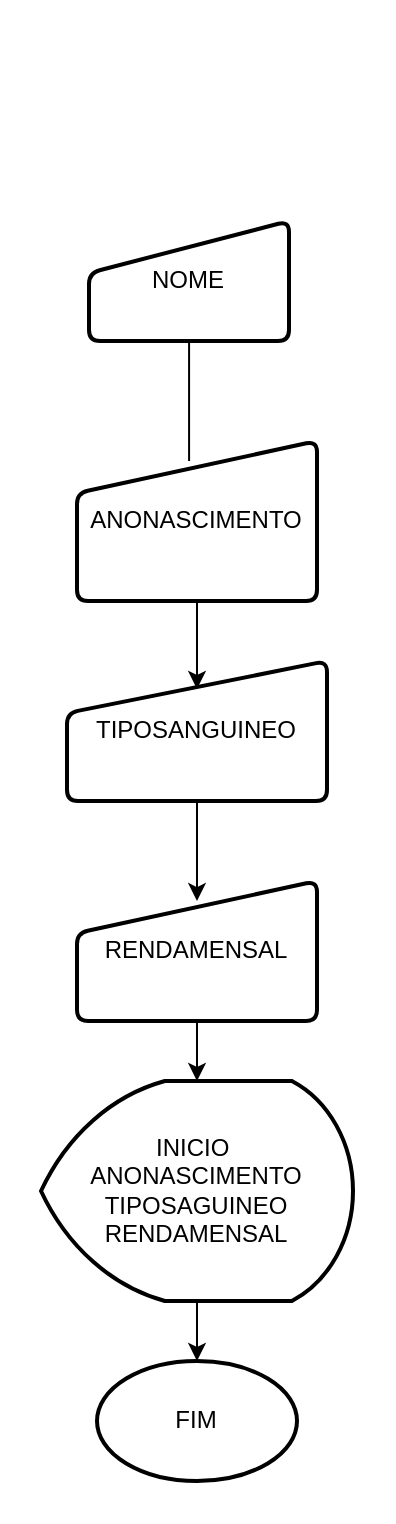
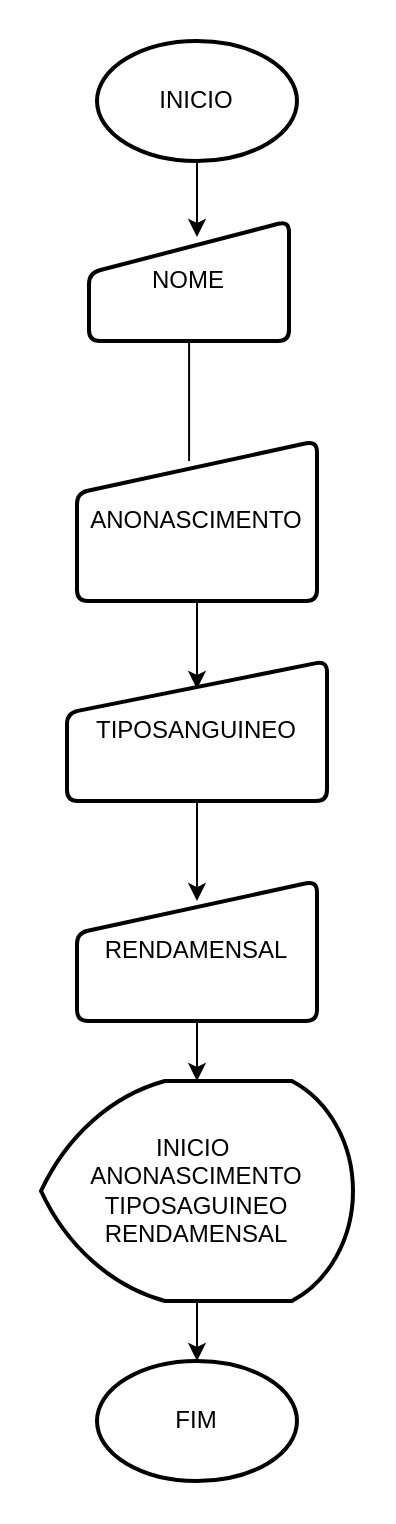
node "INICIO": added
edge "INICIO" -> "NOME": added
